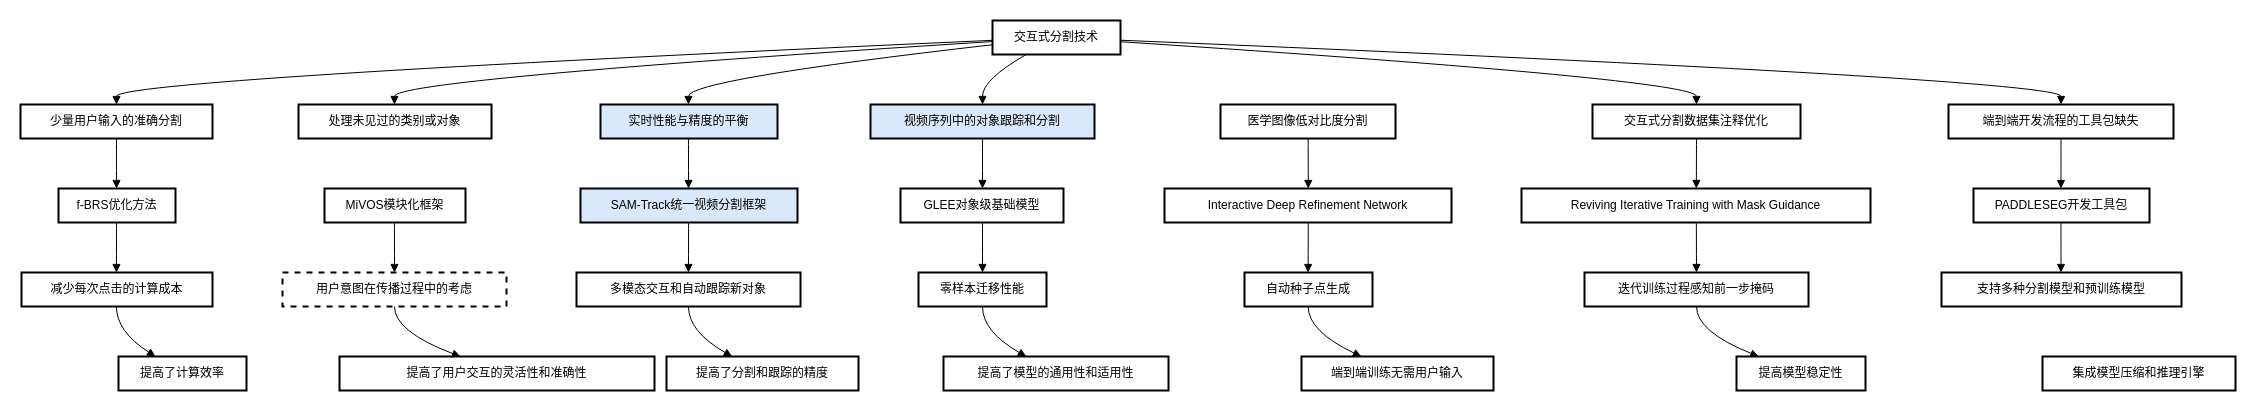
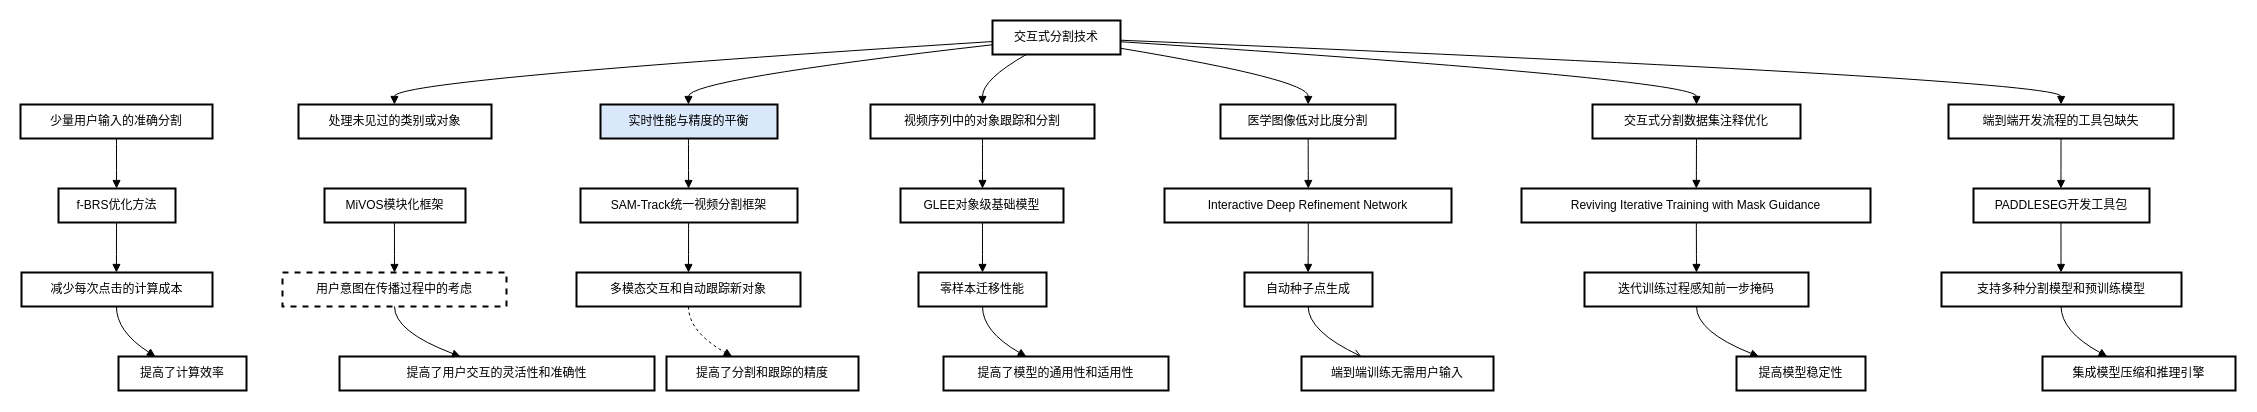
edge "交互式分割技术" -> "少量用户输入的准确分割": removed
edge "交互式分割技术" -> "医学图像低对比度分割": added
node "视频序列中的对象跟踪和分割": fillcolor #dae8fc -> #ffffff
node "SAM-Track统一视频分割框架": fillcolor #dae8fc -> #ffffff
edge "多模态交互和自动跟踪新对象" -> "提高了分割和跟踪的精度": style solid -> dashed
edge "支持多种分割模型和预训练模型" -> "集成模型压缩和推理引擎": added
edge "自动种子点生成" -> "端到端训练无需用户输入": arrowhead block -> open
